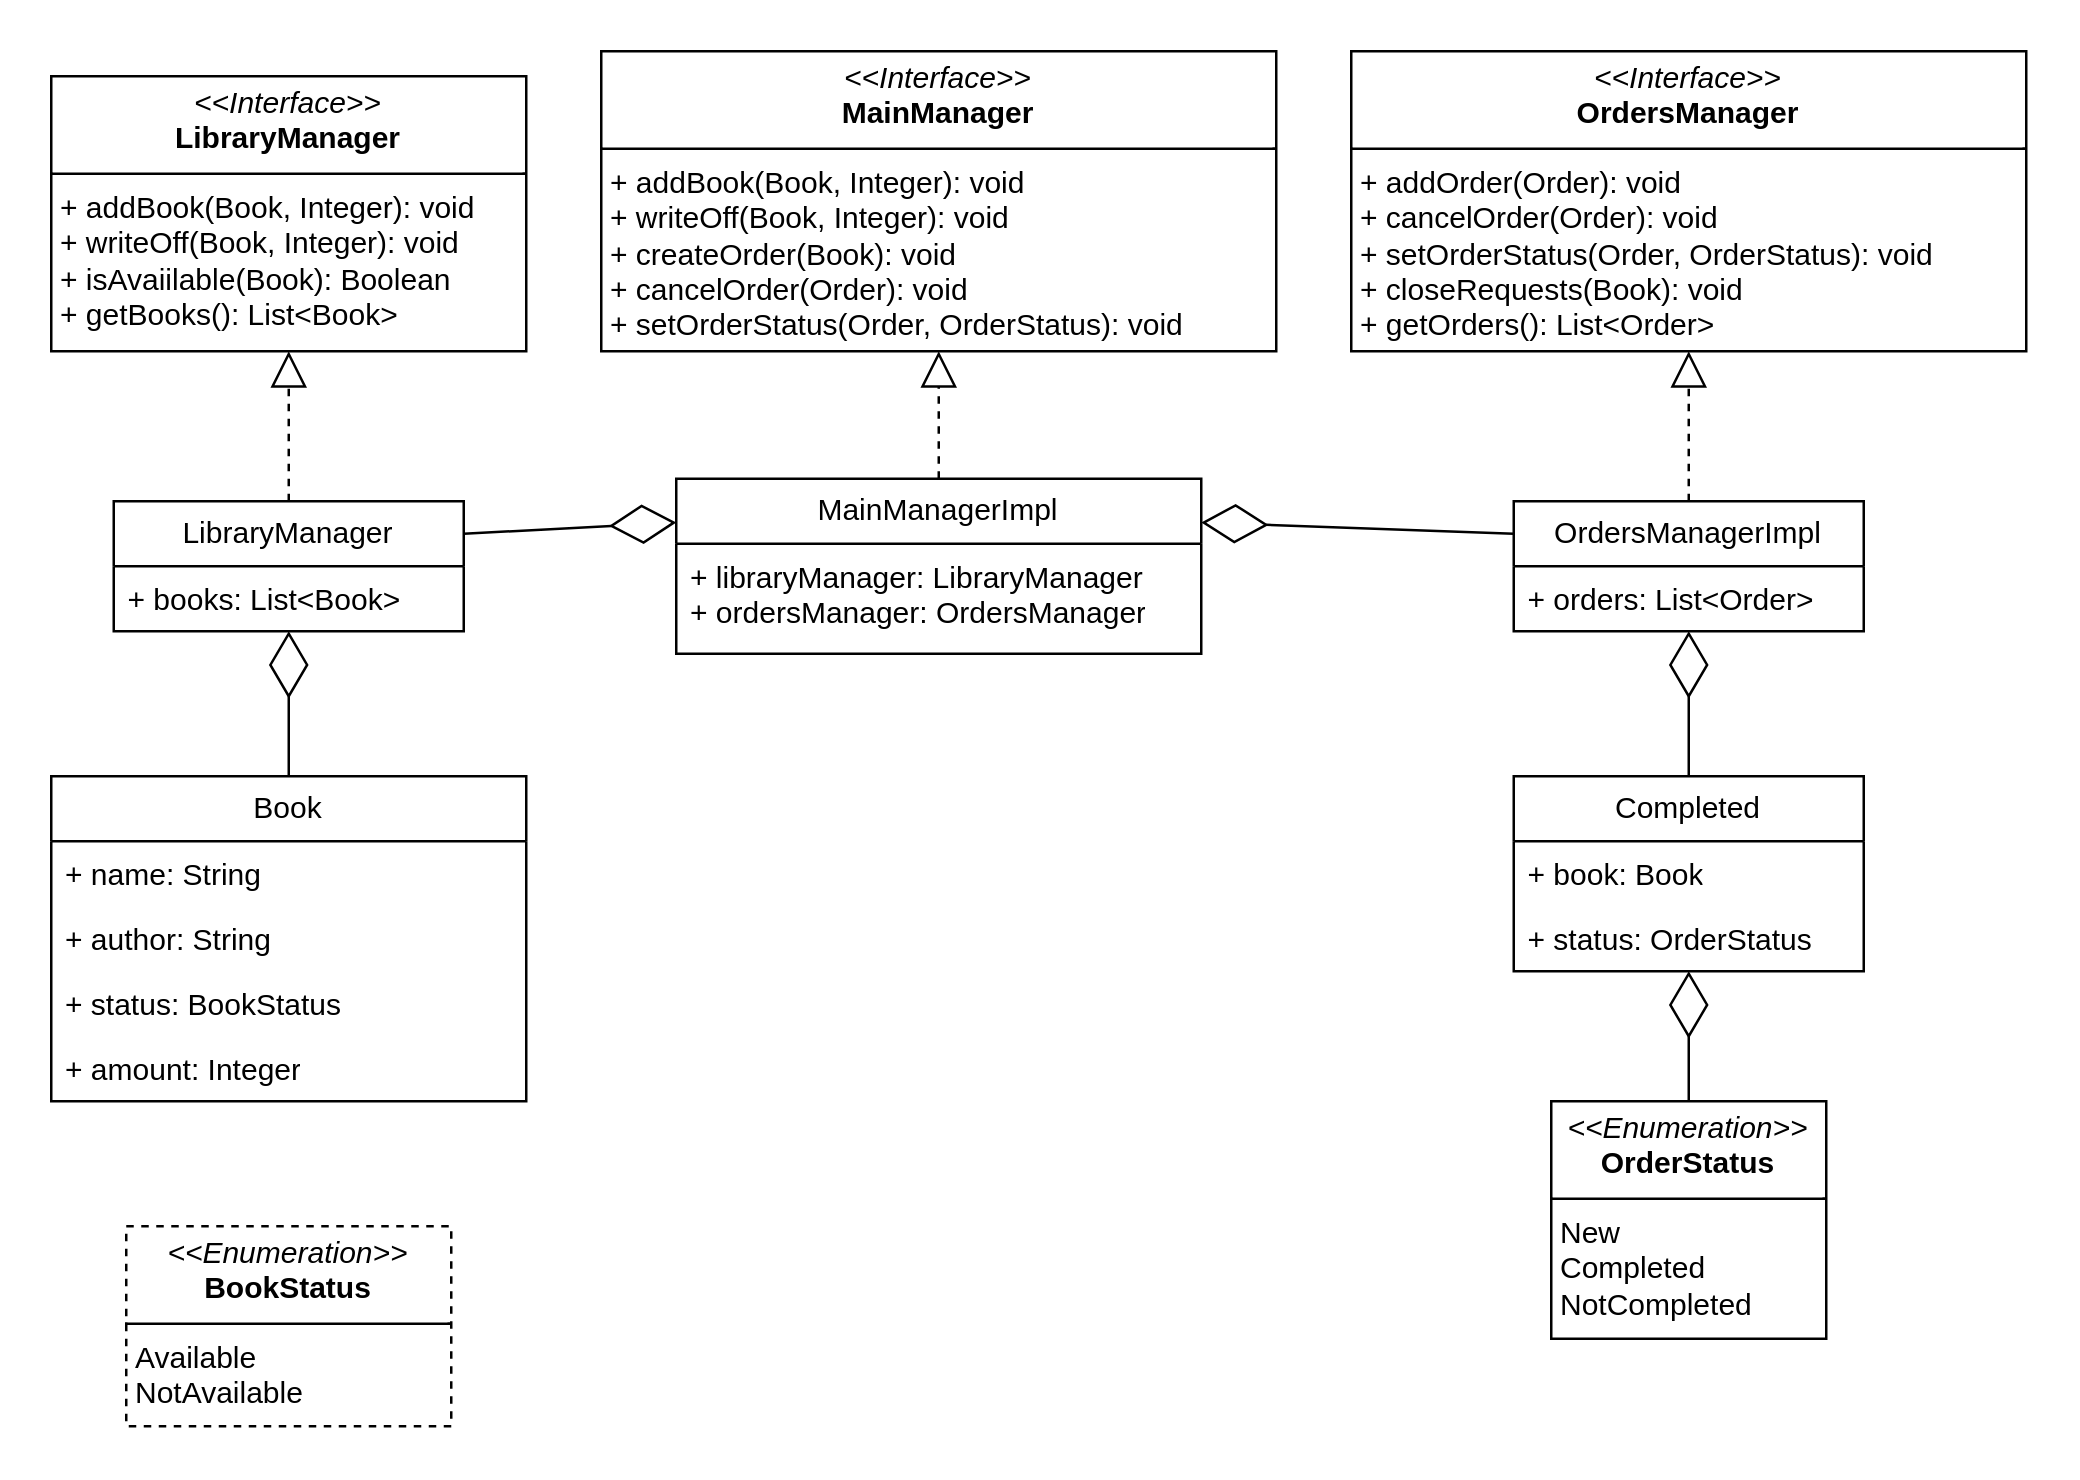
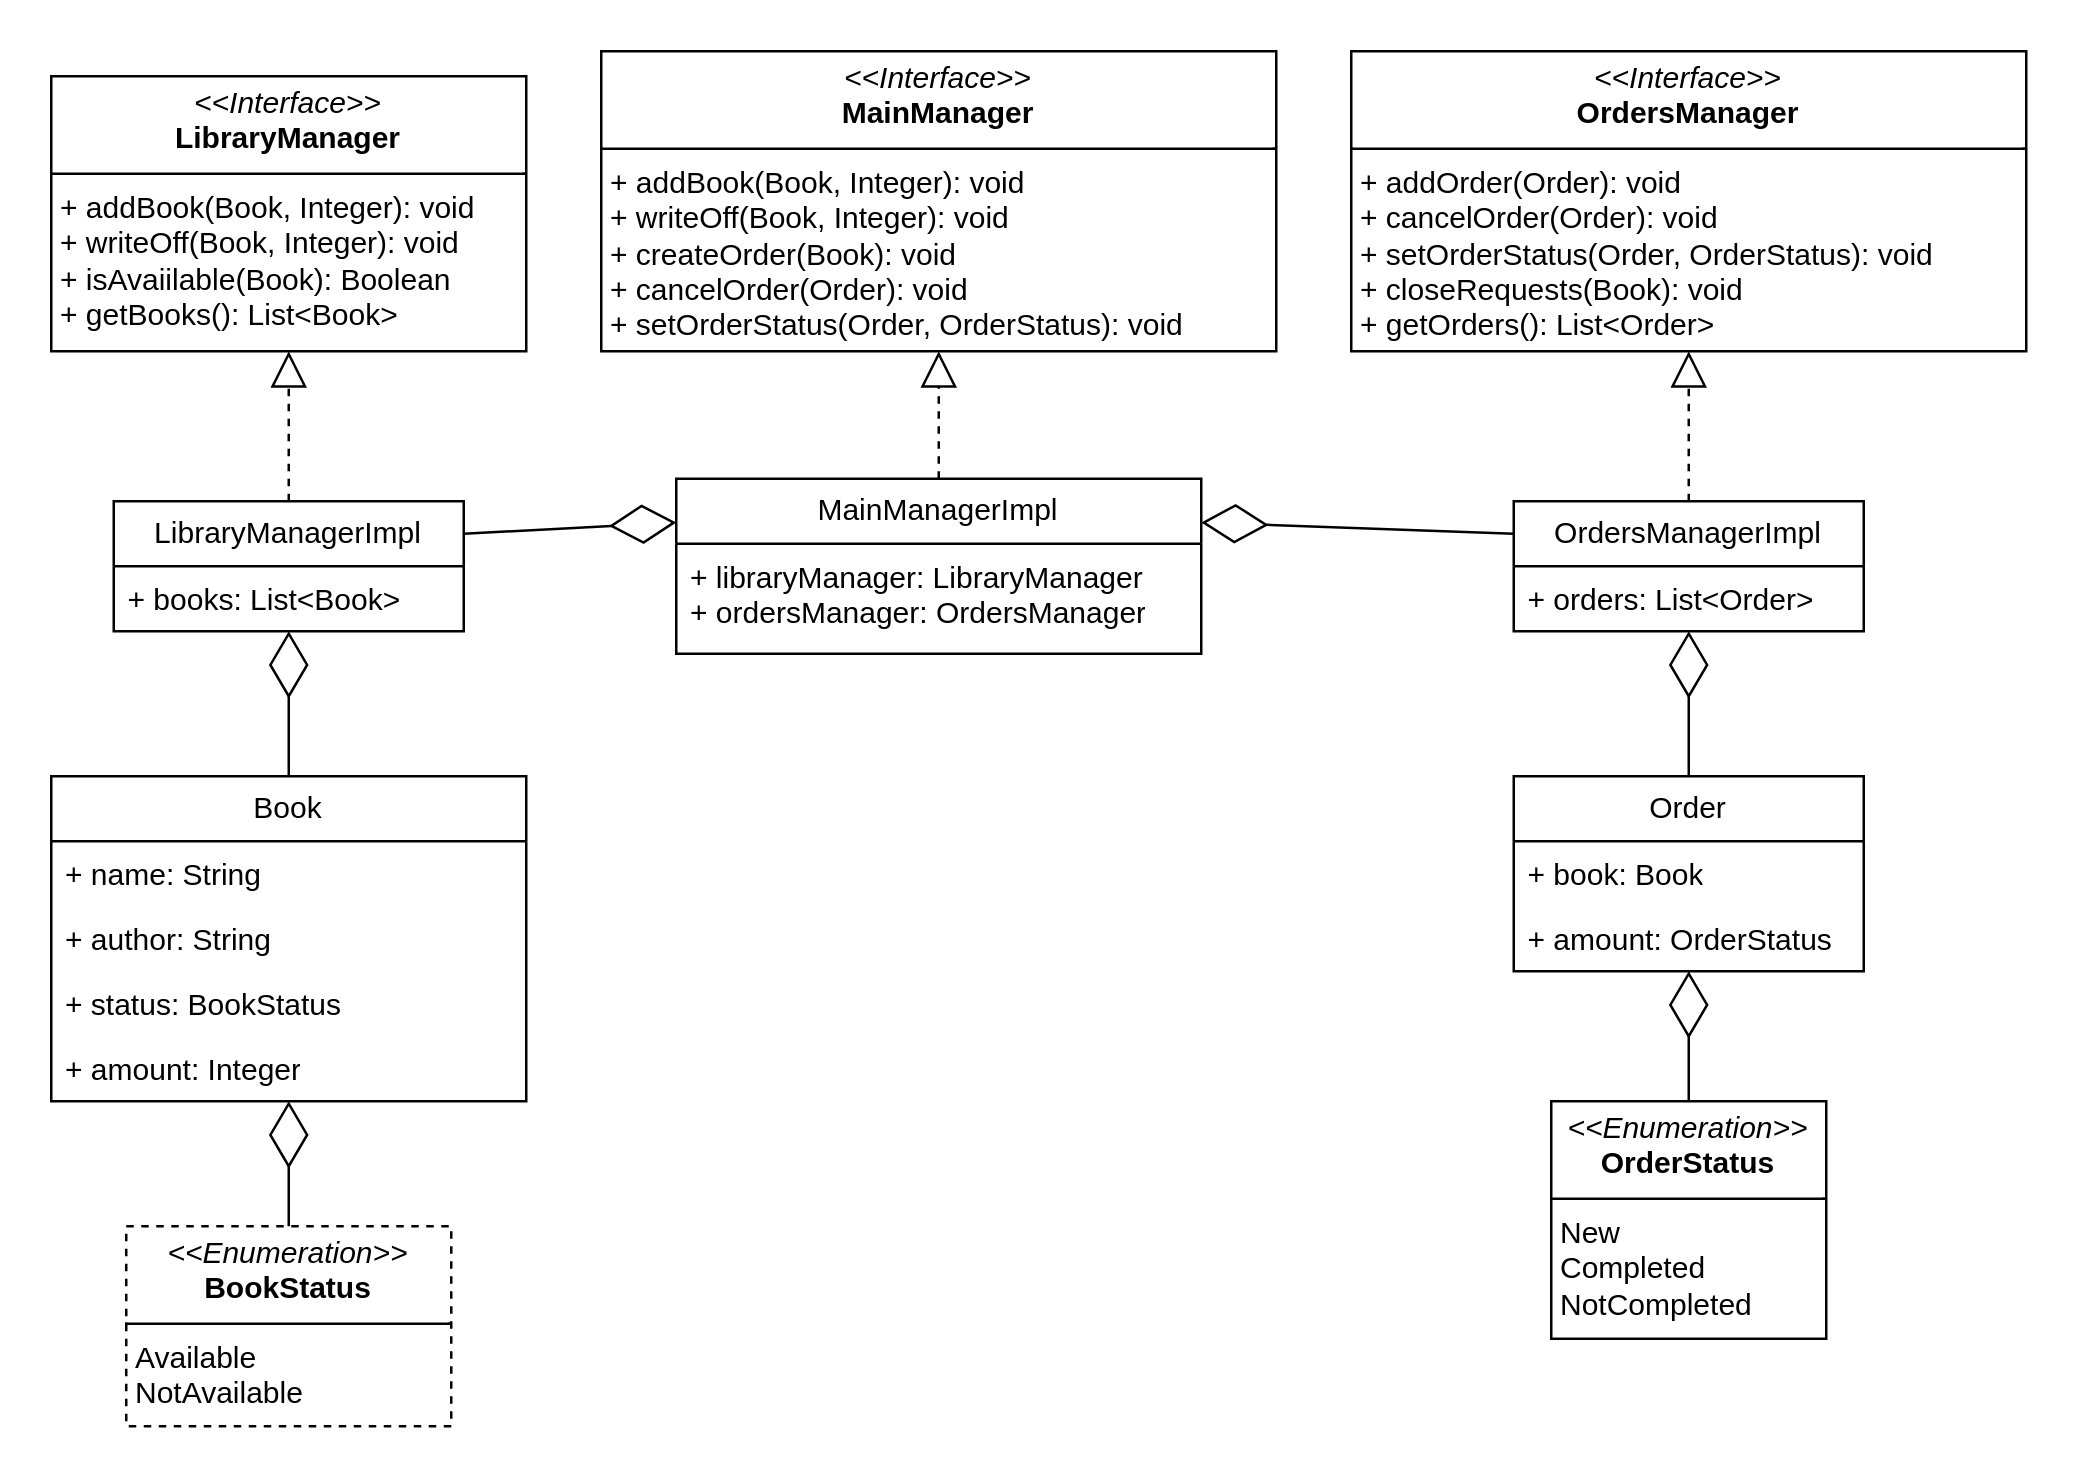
node "LibraryManager": label "LibraryManager" -> "LibraryManagerImpl"
node "Completed": label "Completed" -> "Order"
node "+ status: OrderStatus": label "+ status: OrderStatus" -> "+ amount: OrderStatus"
edge "<<Enumeration>> BookStatus Available NotAvailable" -> "+ amount: Integer": added
